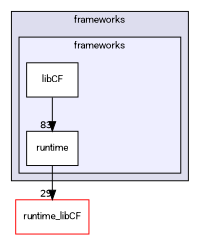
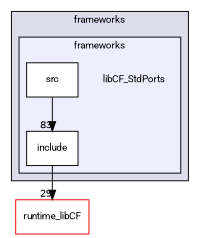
node "libCF": label "libCF" -> "src"
node "libCF_StdPorts": added
node "runtime": label "runtime" -> "include"
